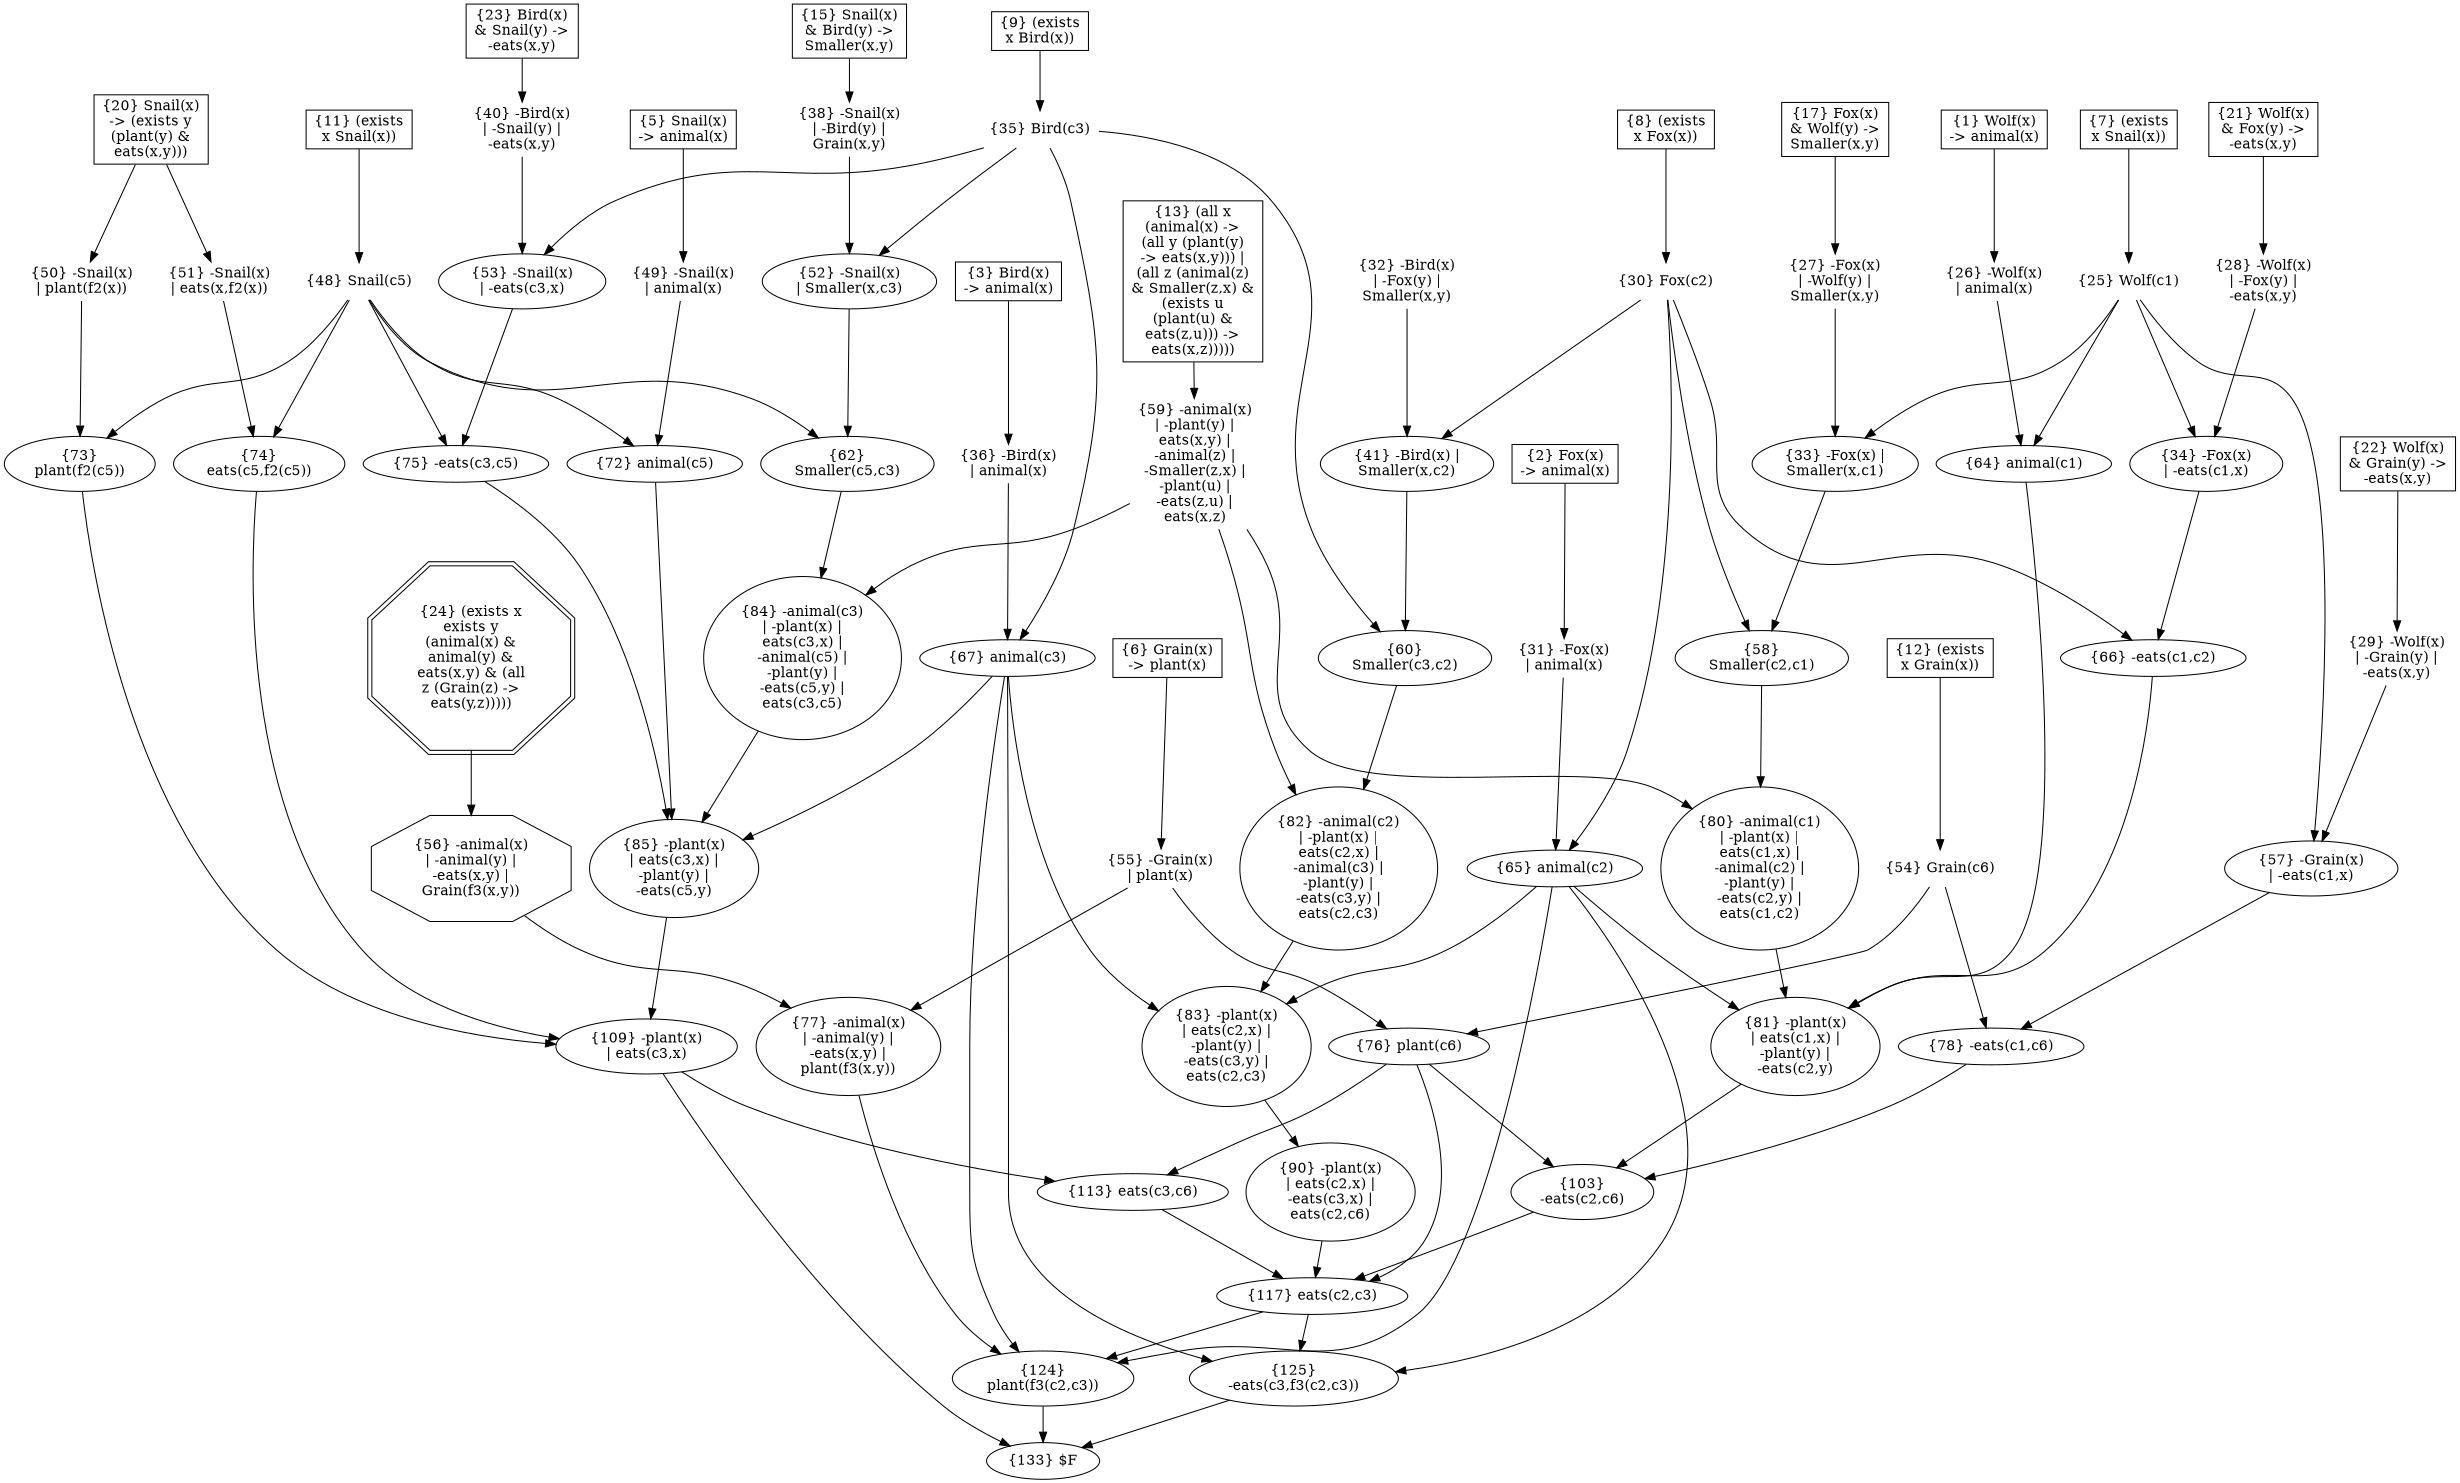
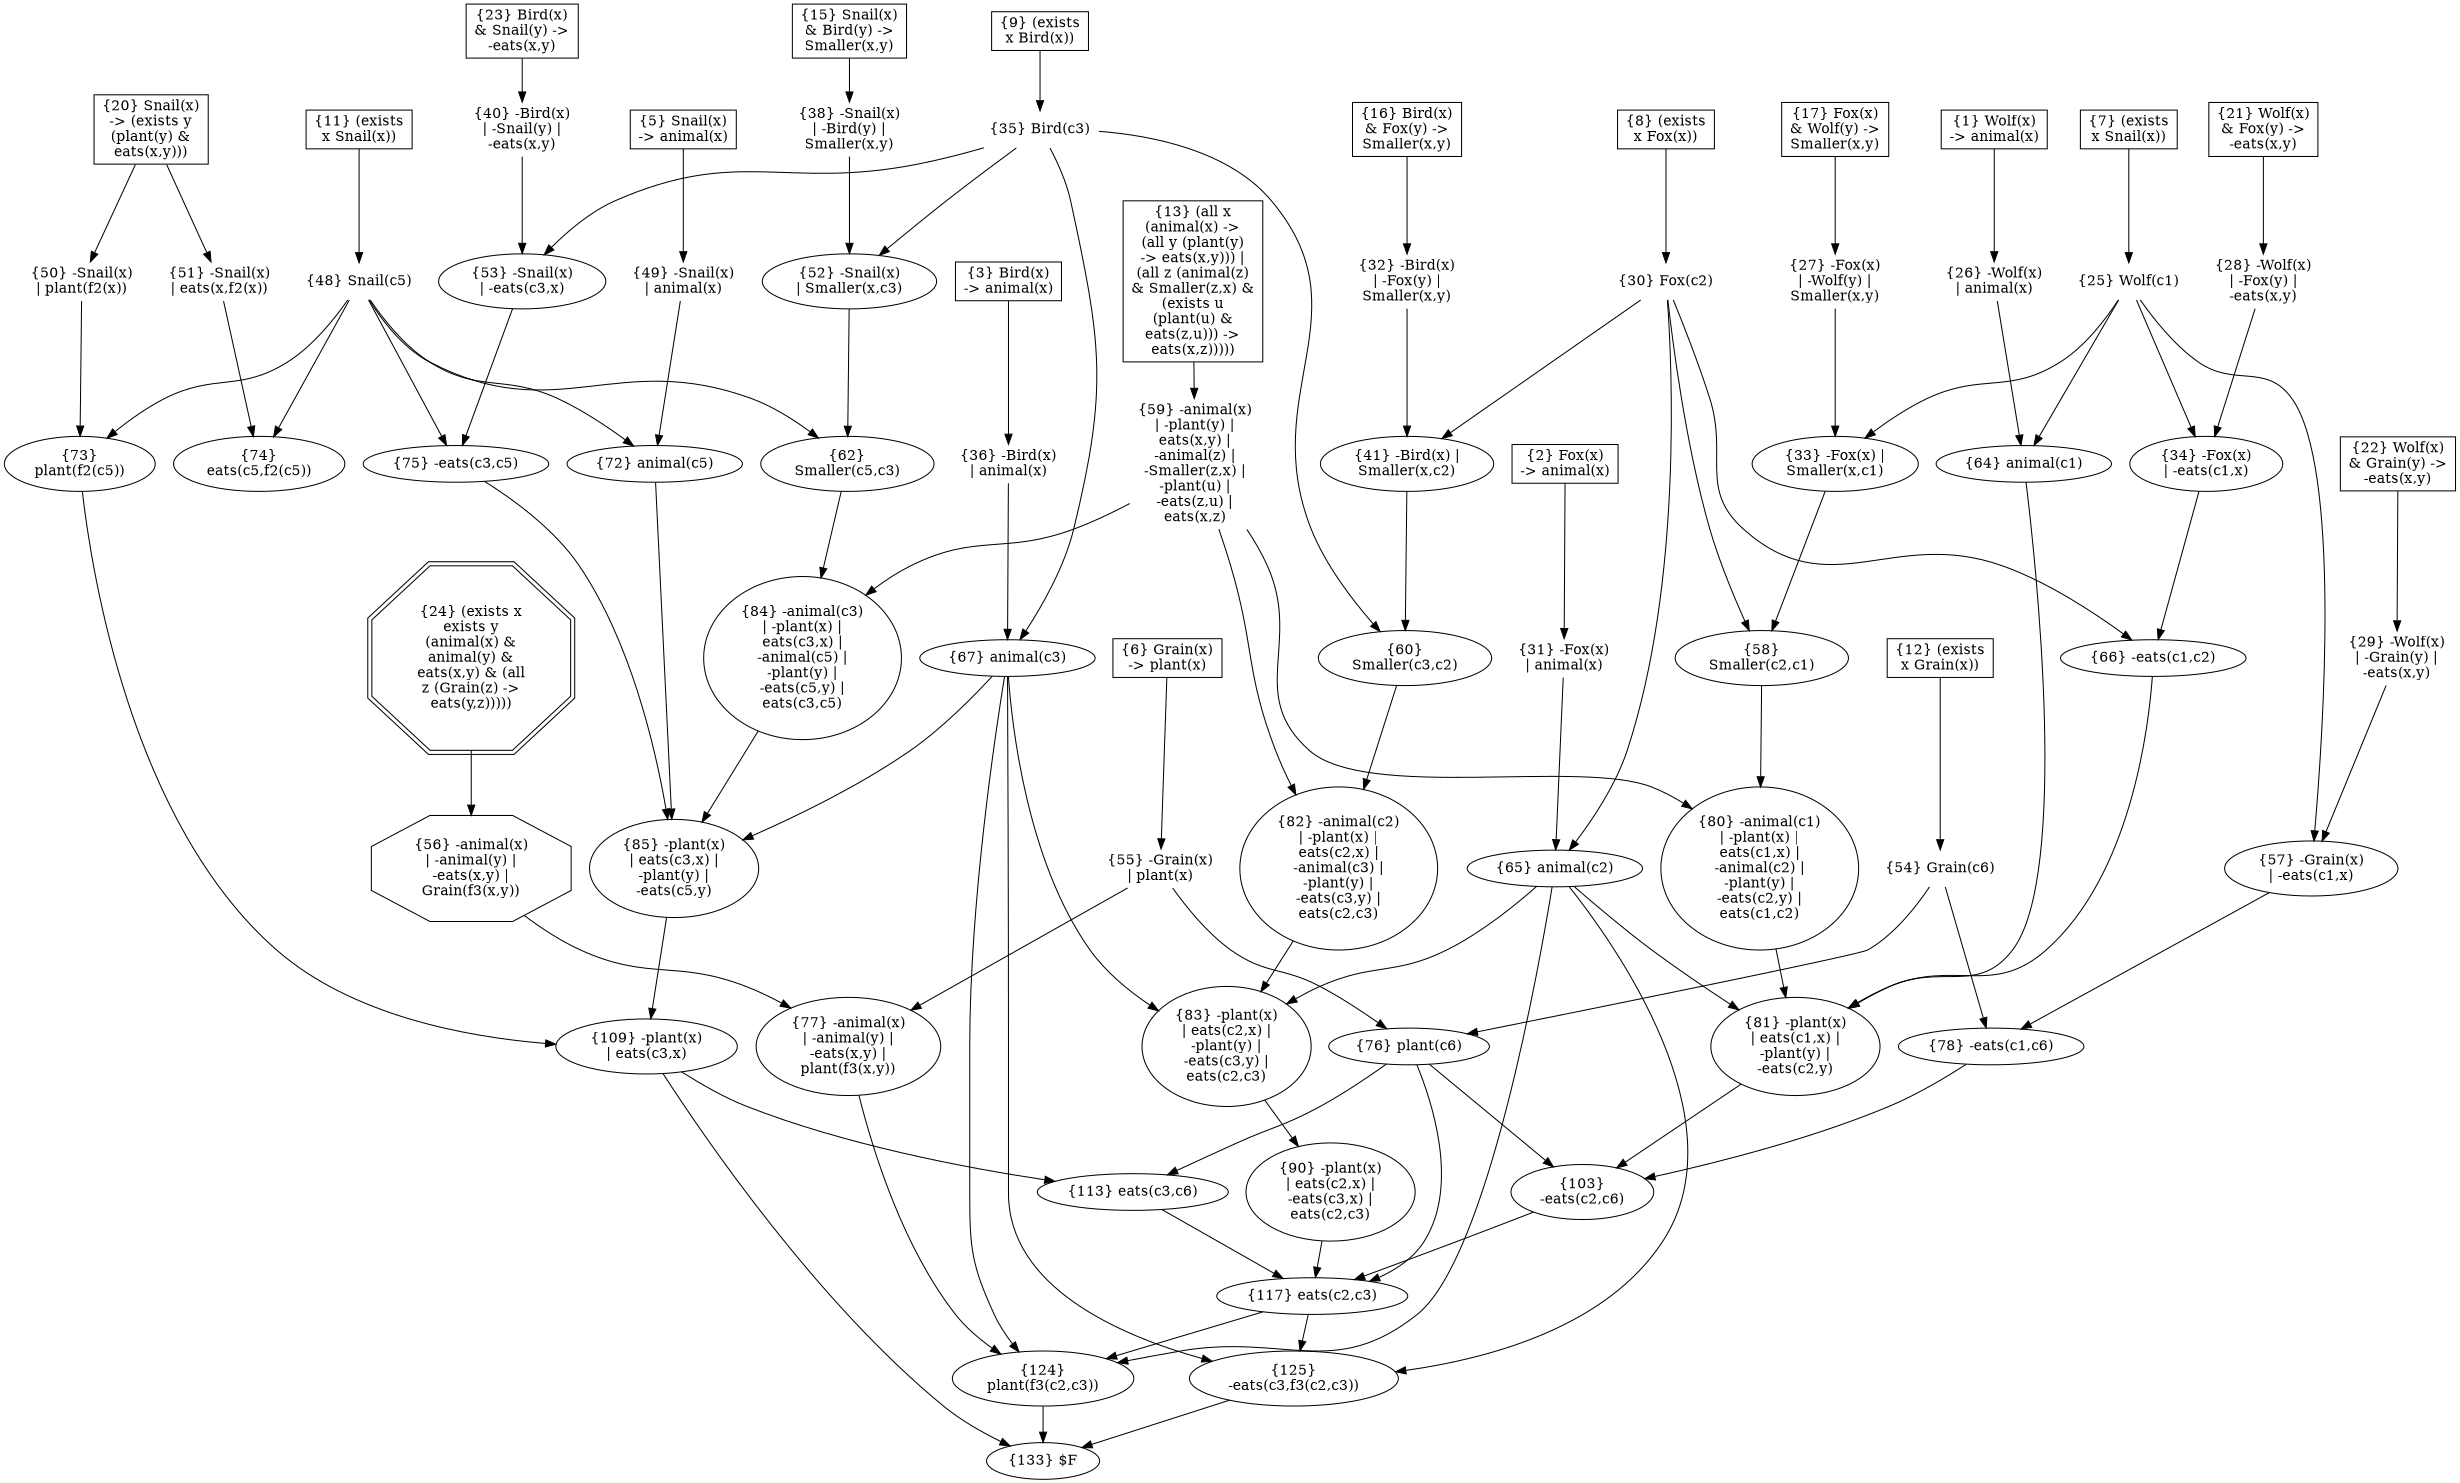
node "{38} -Snail(x) | -Bird(y) | Grain(x,y)": label "{38} -Snail(x) | -Bird(y) | Grain(x,y)" -> "{38} -Snail(x) | -Bird(y) | Smaller(x,y)"
node "{16} Bird(x) & Fox(y) -> Smaller(x,y)": added
edge "{74} eats(c5,f2(c5))" -> "{109} -plant(x) | eats(c3,x)": removed
node "{90} -plant(x) | eats(c2,x) | -eats(c3,x) | eats(c2,c6)": label "{90} -plant(x) | eats(c2,x) | -eats(c3,x) | eats(c2,c6)" -> "{90} -plant(x) | eats(c2,x) | -eats(c3,x) | eats(c2,c3)"
